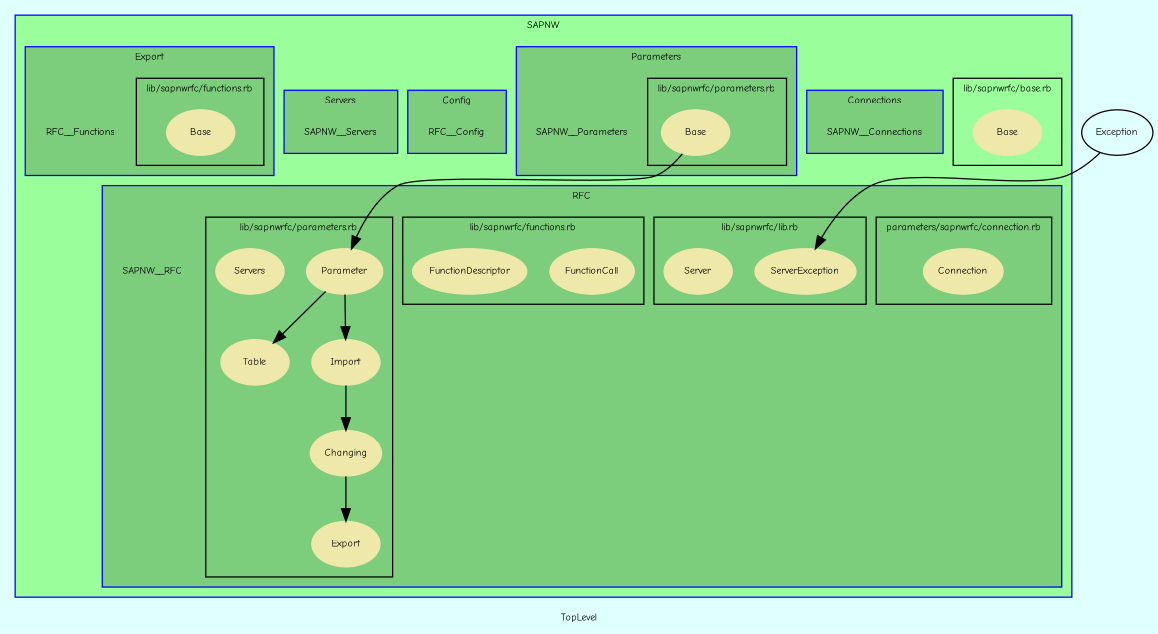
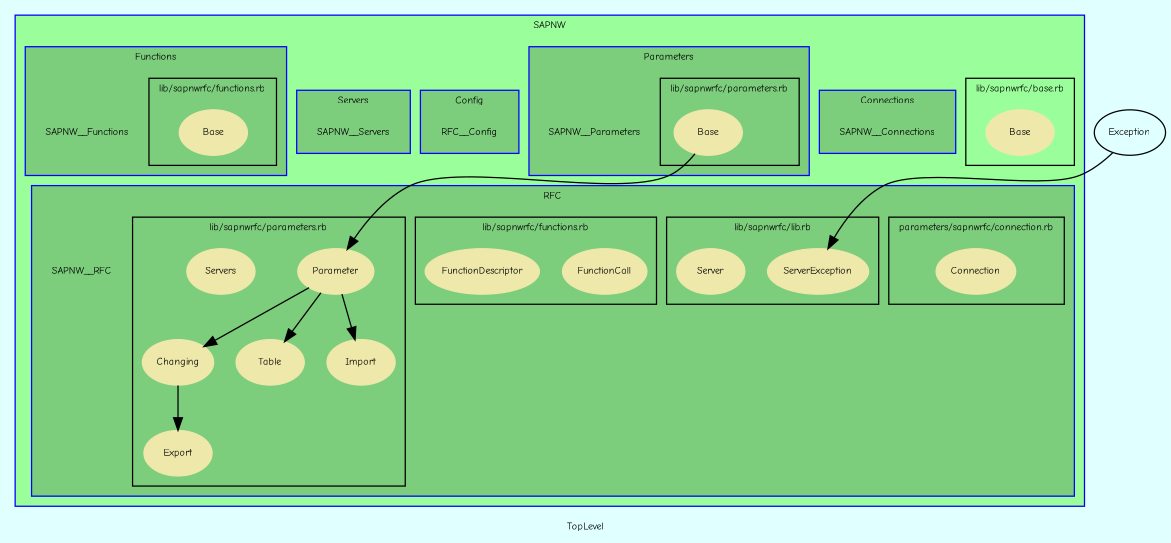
cluster "Export": label "Export" -> "Functions"
node "RFC__Functions": label "RFC__Functions" -> "SAPNW__Functions"
edge "Import" -> "Changing": now "Parameter" -> "Changing"
